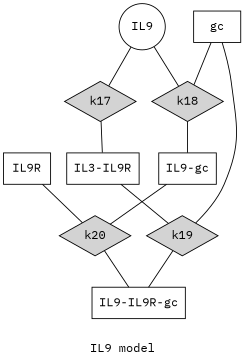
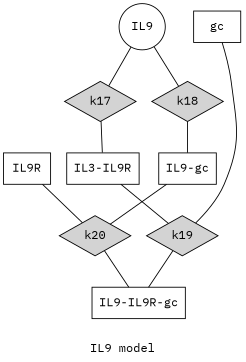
edge "gc" -- "k18": removed
